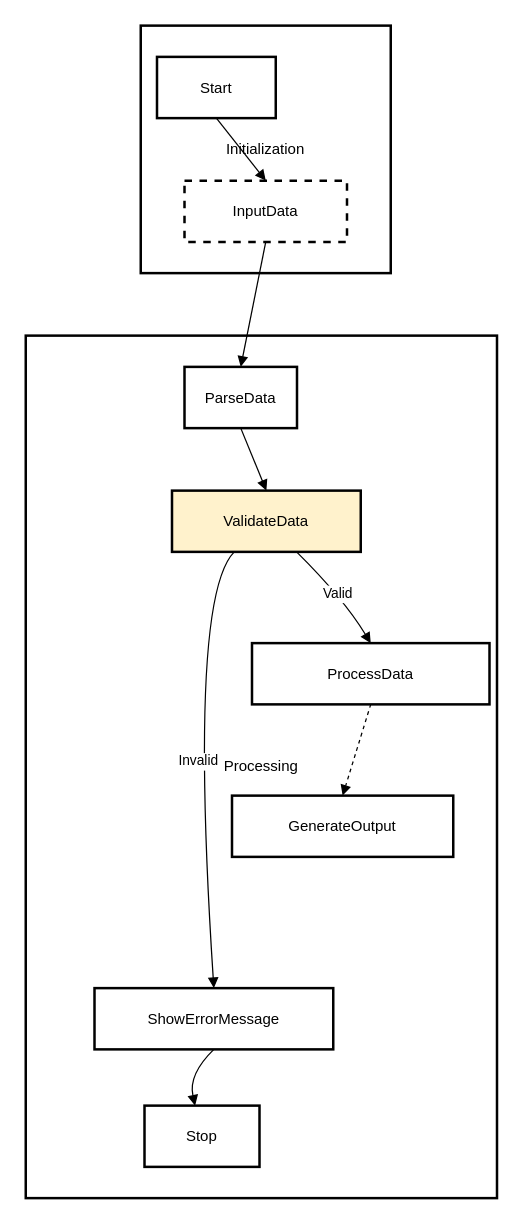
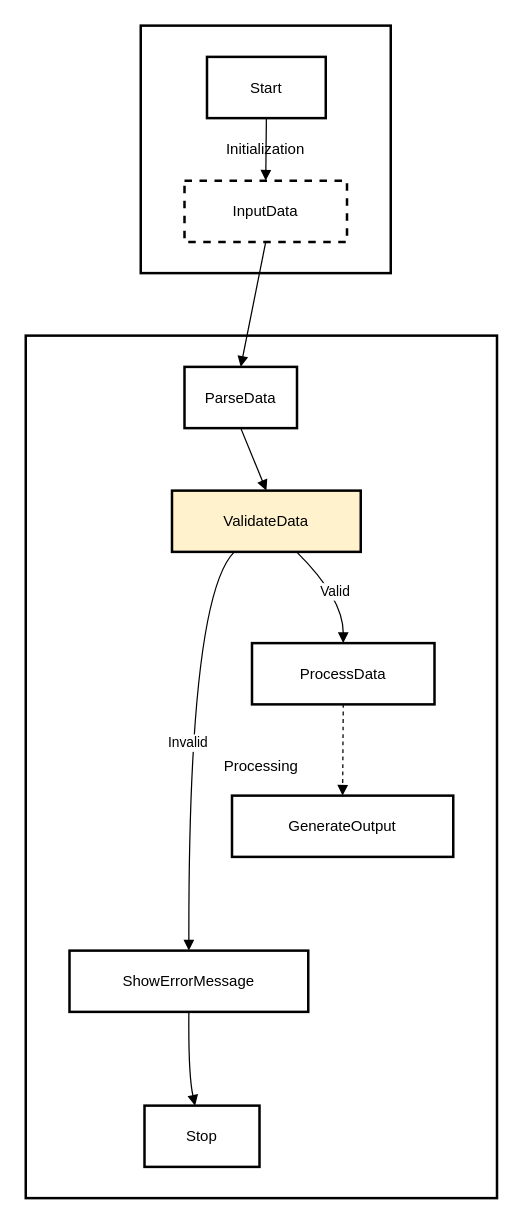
node "Start": moved (216, 88) -> (266, 88)
node "ProcessData": size 238x61 -> 183x61
node "ShowErrorMessage": moved (214, 1019) -> (189, 981)
